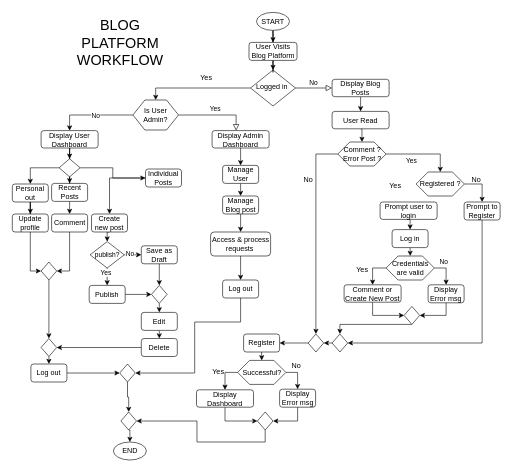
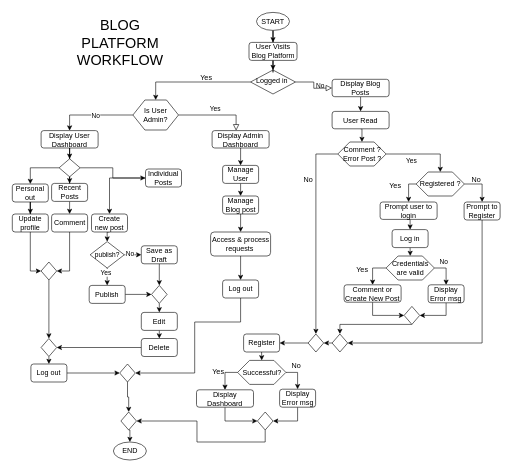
node "Logged in": size 45x36 -> 45x24
edge "Registered ?" -> "Prompt user to login": added
